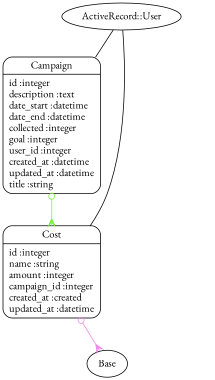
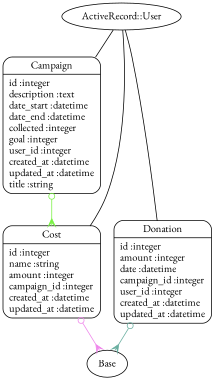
node "Donation": added
node "Cost": text "created_at :created" -> "created_at :datetime"
